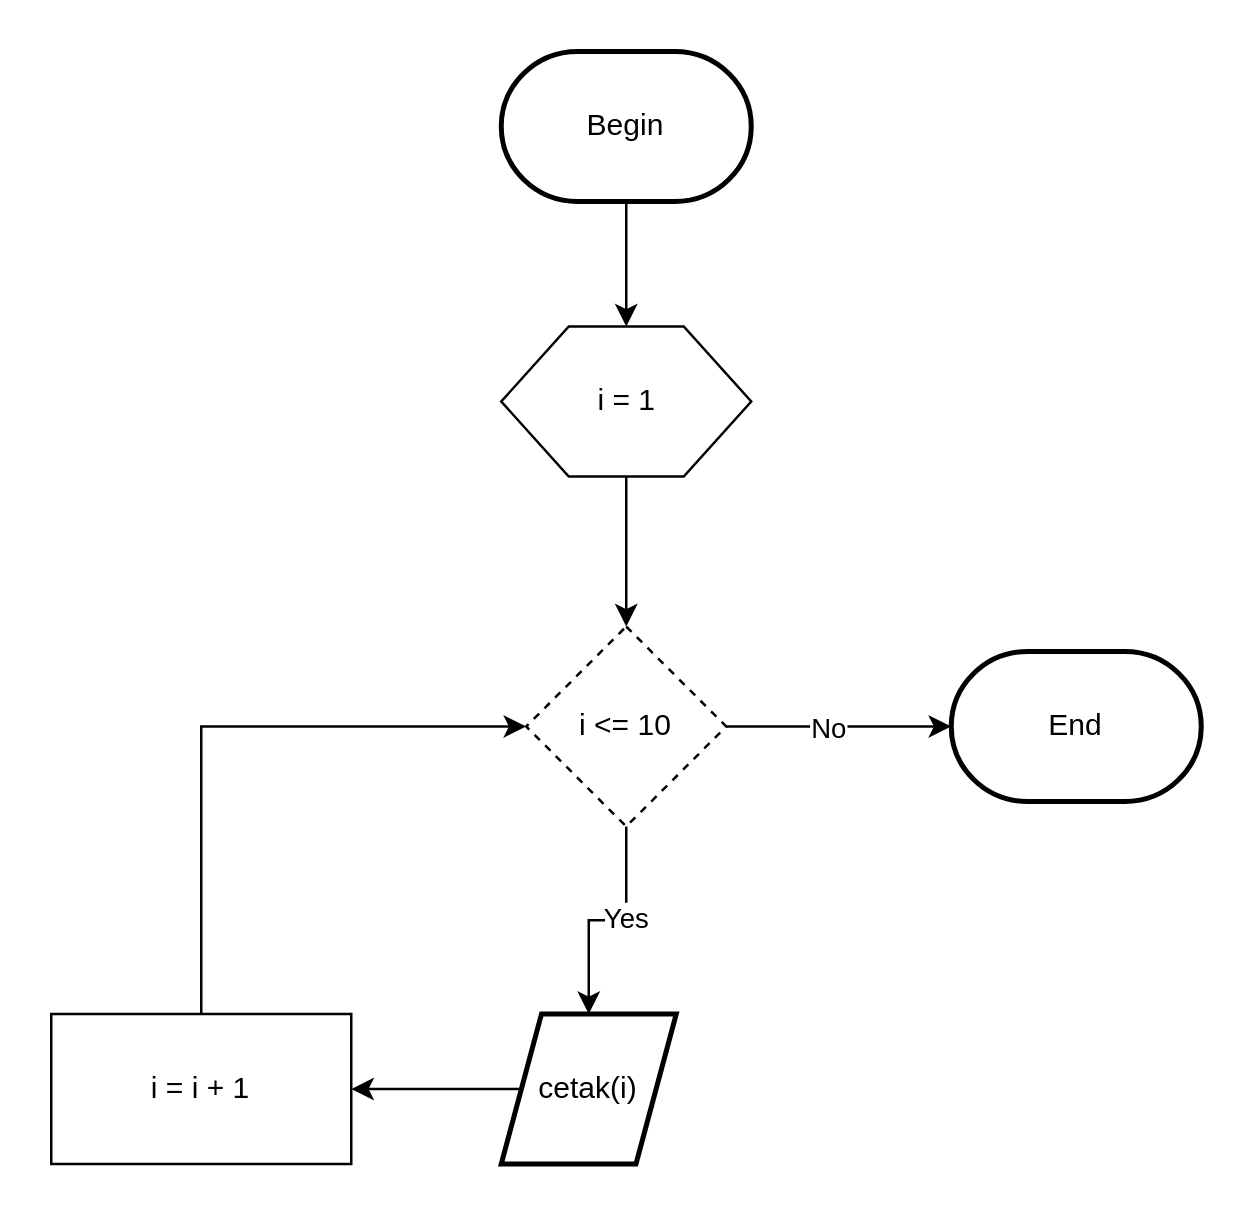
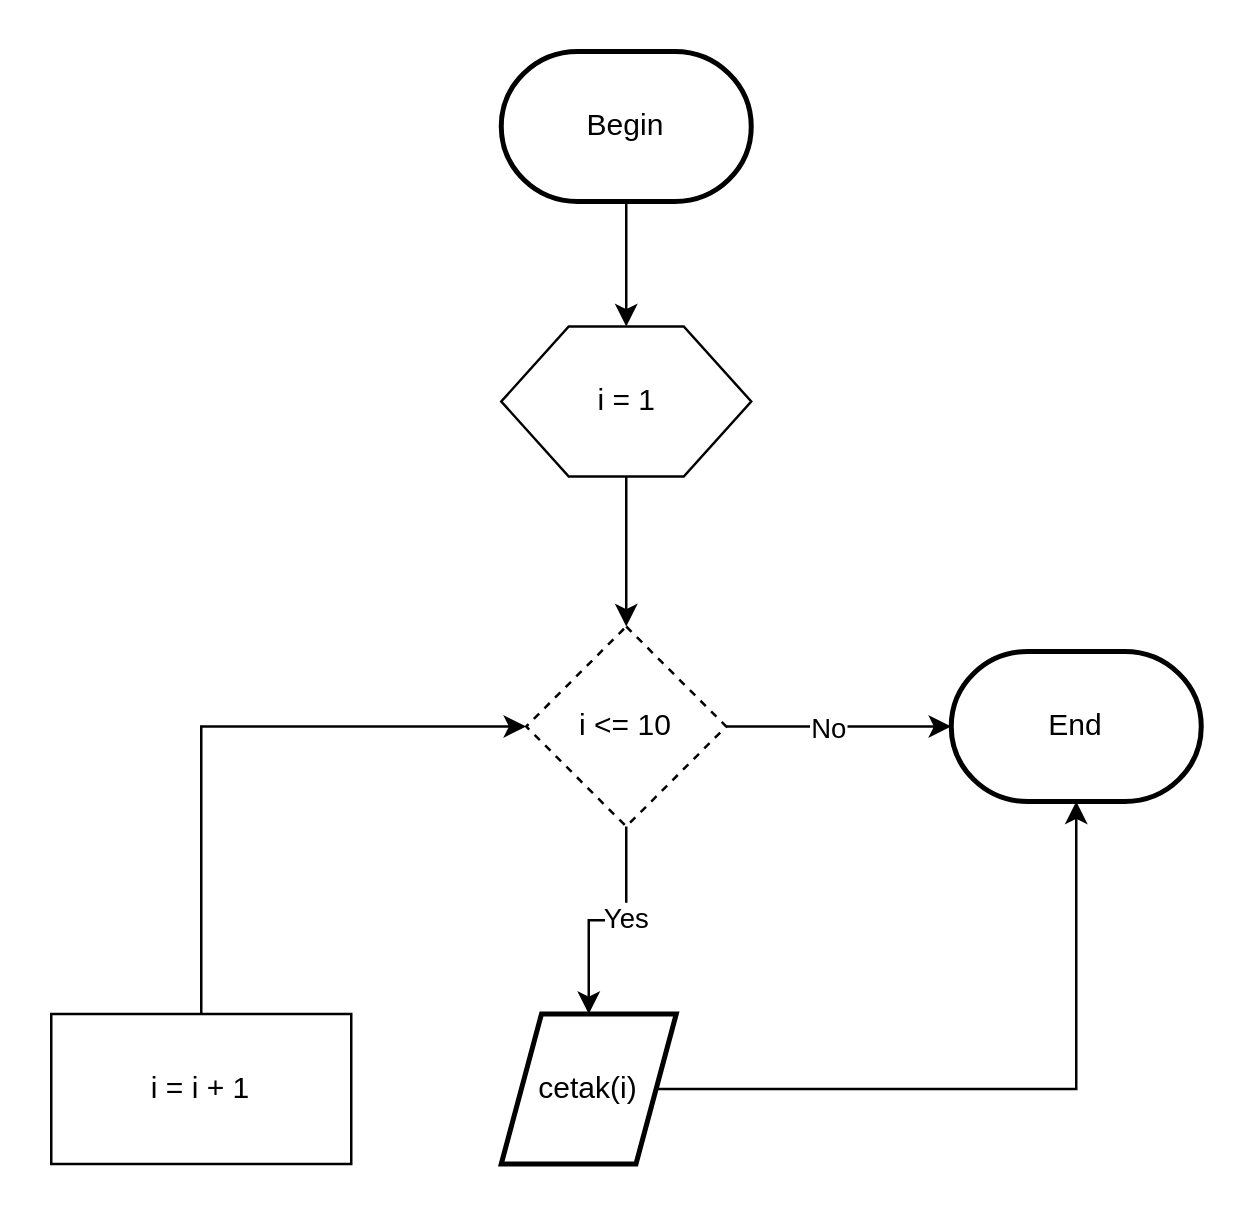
edge "cetak(i)" -> "i = i + 1": now "cetak(i)" -> "End"
